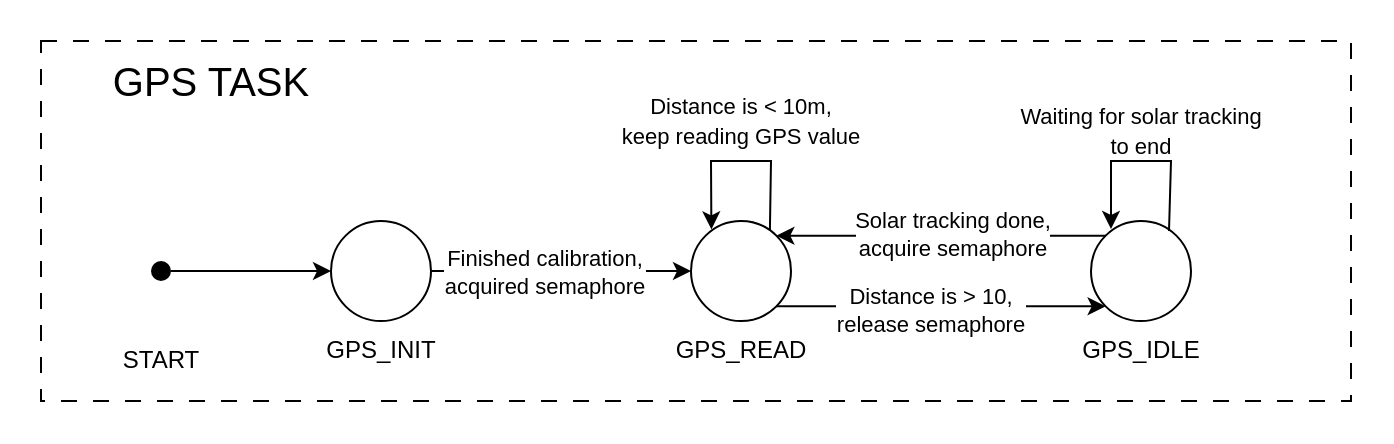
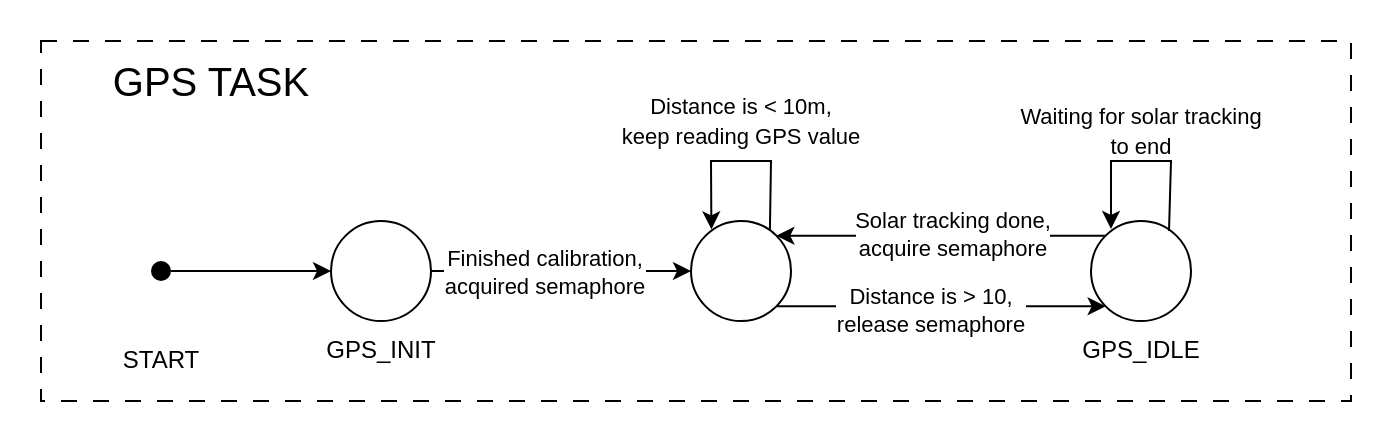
node "GPS_READ": removed
